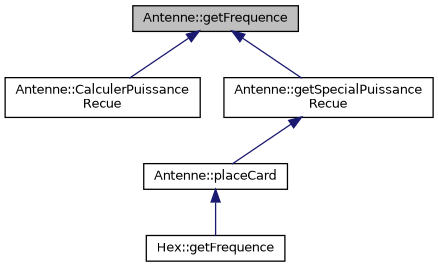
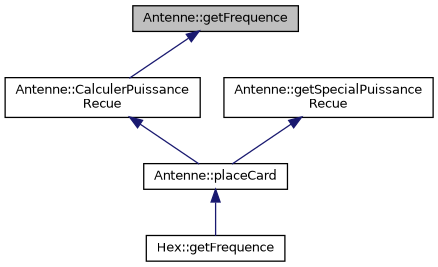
edge "Antenne::getSpecialPuissance Recue" -> "Antenne::getFrequence": removed
edge "Antenne::placeCard" -> "Antenne::CalculerPuissance Recue": added
